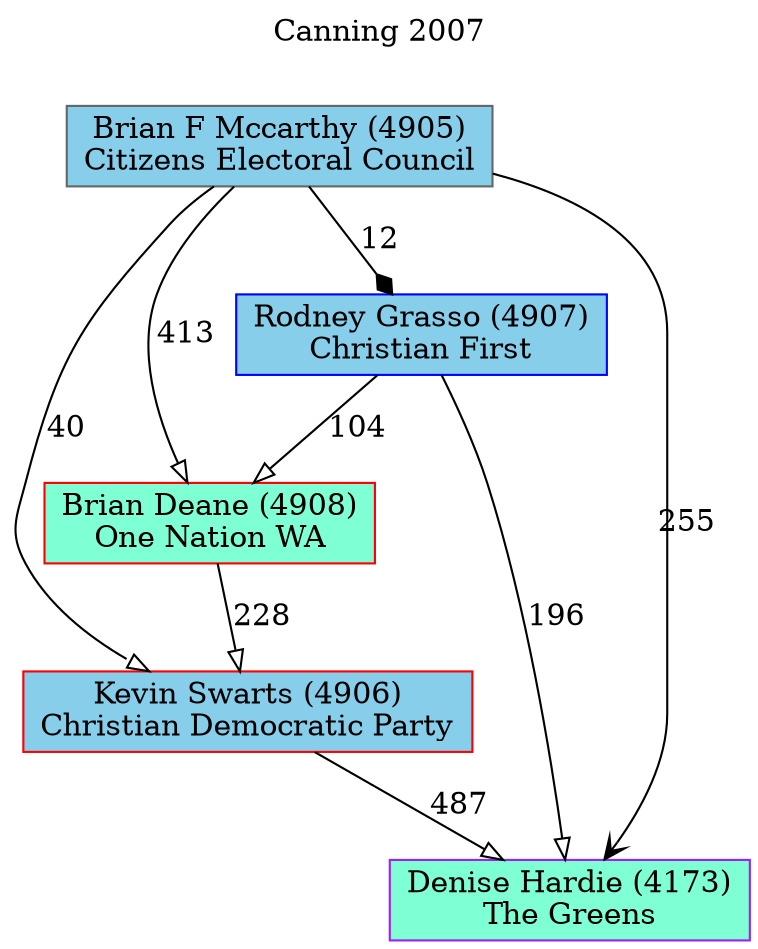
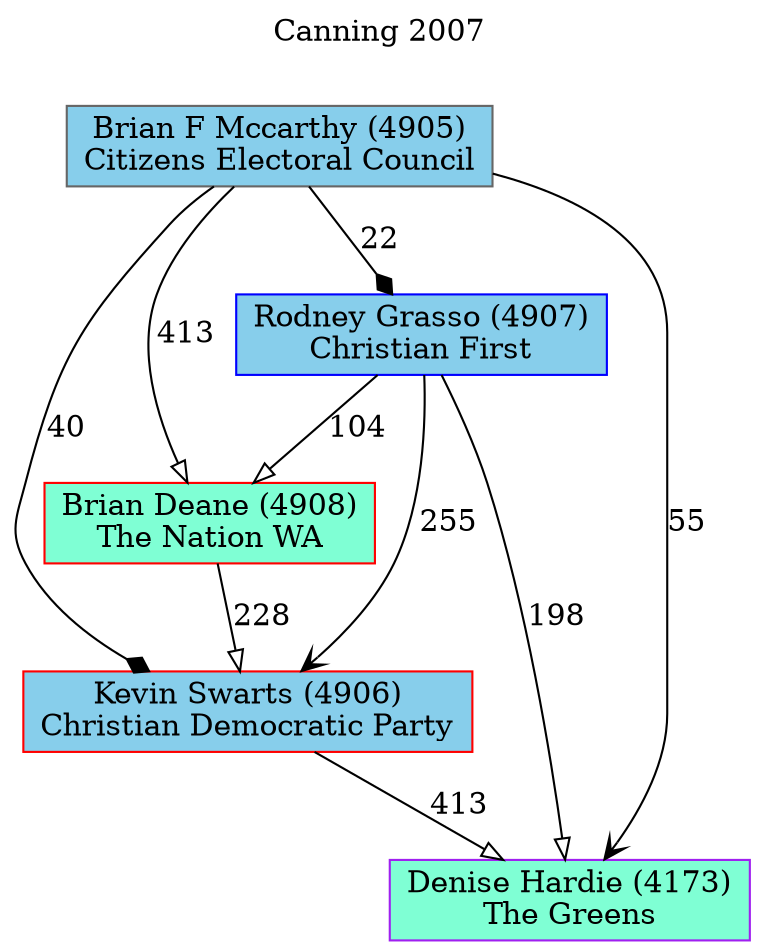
edge "Brian F Mccarthy (4905) Citizens Electoral Council" -> "Rodney Grasso (4907) Christian First": label "12" -> "22"
edge "Brian F Mccarthy (4905) Citizens Electoral Council" -> "Kevin Swarts (4906) Christian Democratic Party": arrowhead onormal -> diamond
node "Brian Deane (4908) One Nation WA": label "Brian Deane (4908) One Nation WA" -> "Brian Deane (4908) The Nation WA"
edge "Brian F Mccarthy (4905) Citizens Electoral Council" -> "Denise Hardie (4173) The Greens": label "255" -> "55"
edge "Rodney Grasso (4907) Christian First" -> "Kevin Swarts (4906) Christian Democratic Party": added, label "255"
edge "Rodney Grasso (4907) Christian First" -> "Denise Hardie (4173) The Greens": label "196" -> "198"
edge "Kevin Swarts (4906) Christian Democratic Party" -> "Denise Hardie (4173) The Greens": label "487" -> "413"
